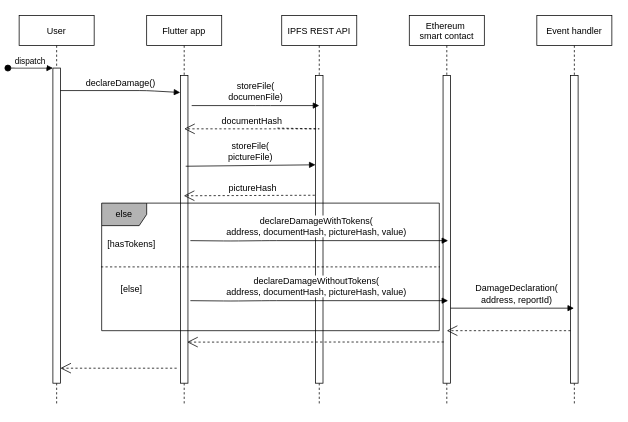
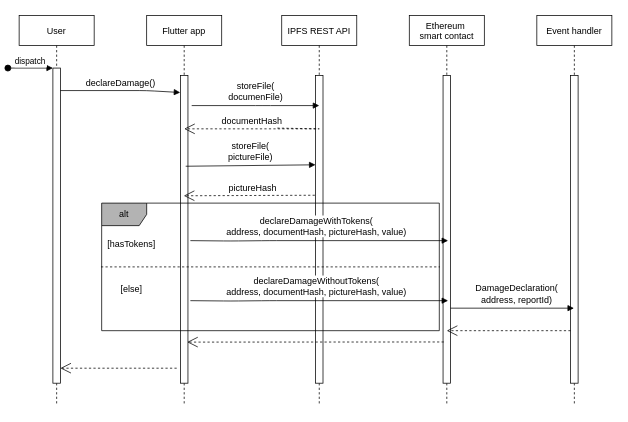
node "else": label "else" -> "alt"
